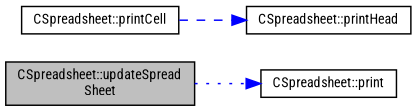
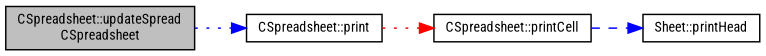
node "CSpreadsheet::printHead": label "CSpreadsheet::printHead" -> "Sheet::printHead"
edge "CSpreadsheet::print" -> "CSpreadsheet::printCell": added
node "CSpreadsheet::updateSpread Sheet": label "CSpreadsheet::updateSpread Sheet" -> "CSpreadsheet::updateSpread CSpreadsheet"
